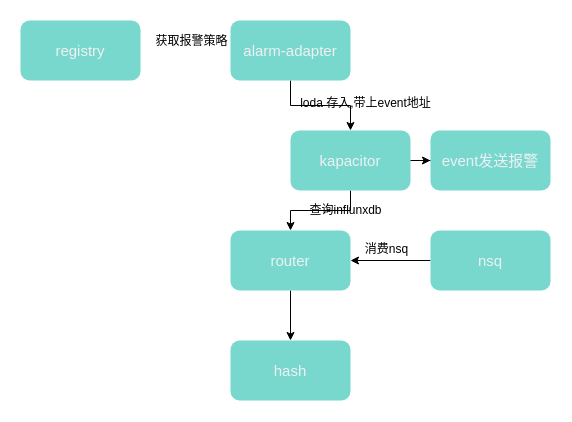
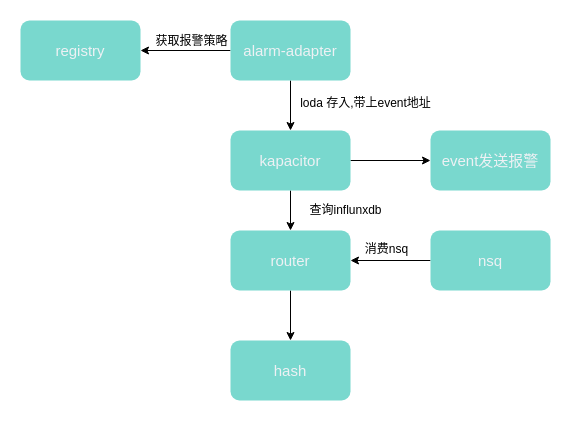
edge "alarm-adapter" -> "registry": added
node "kapacitor": moved (351, 161) -> (291, 161)
